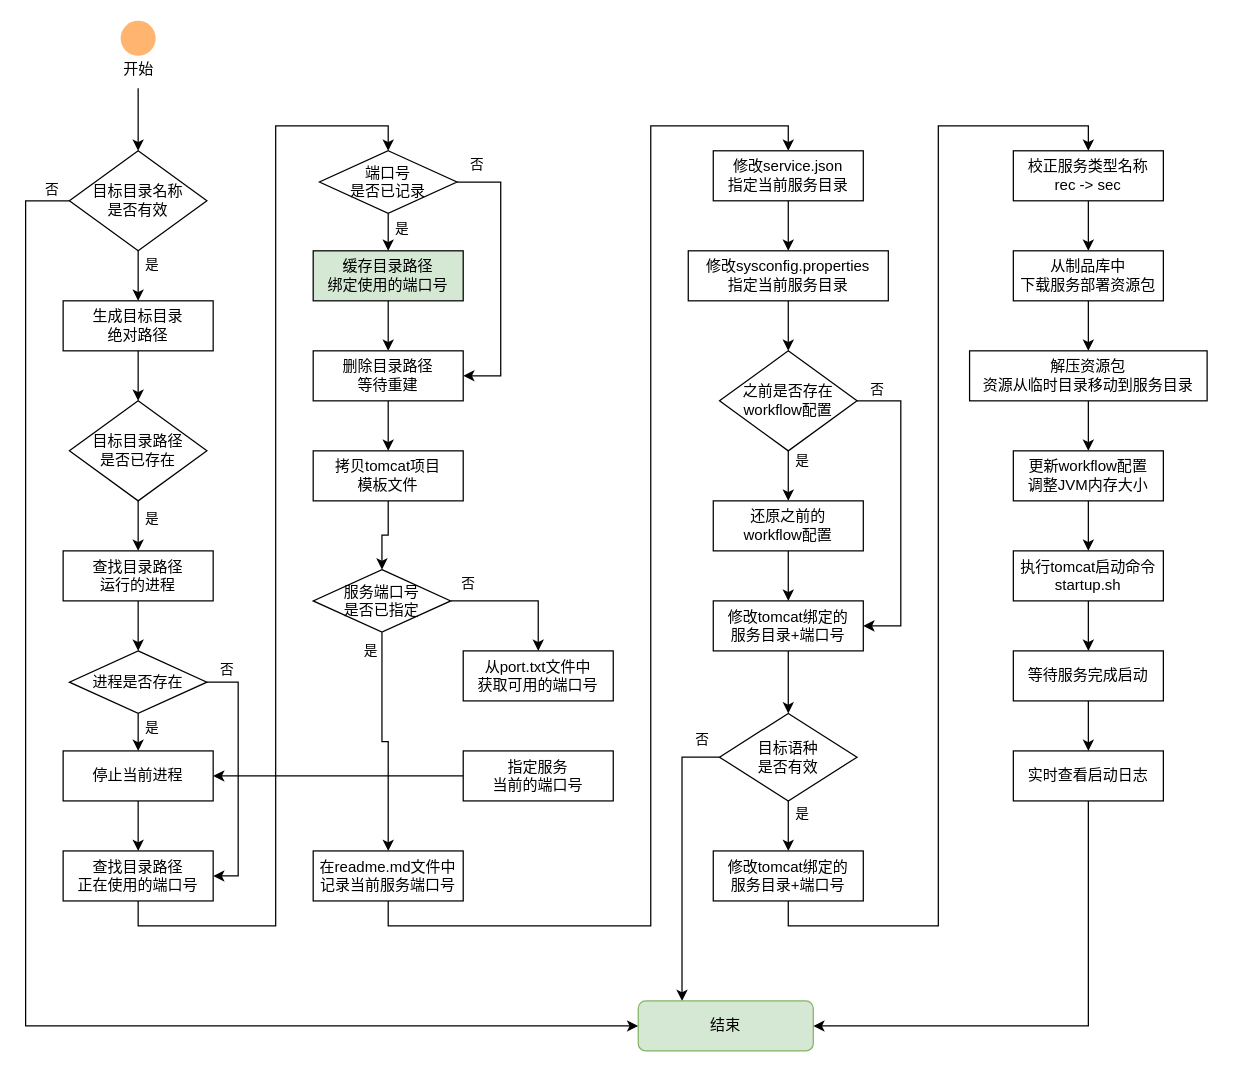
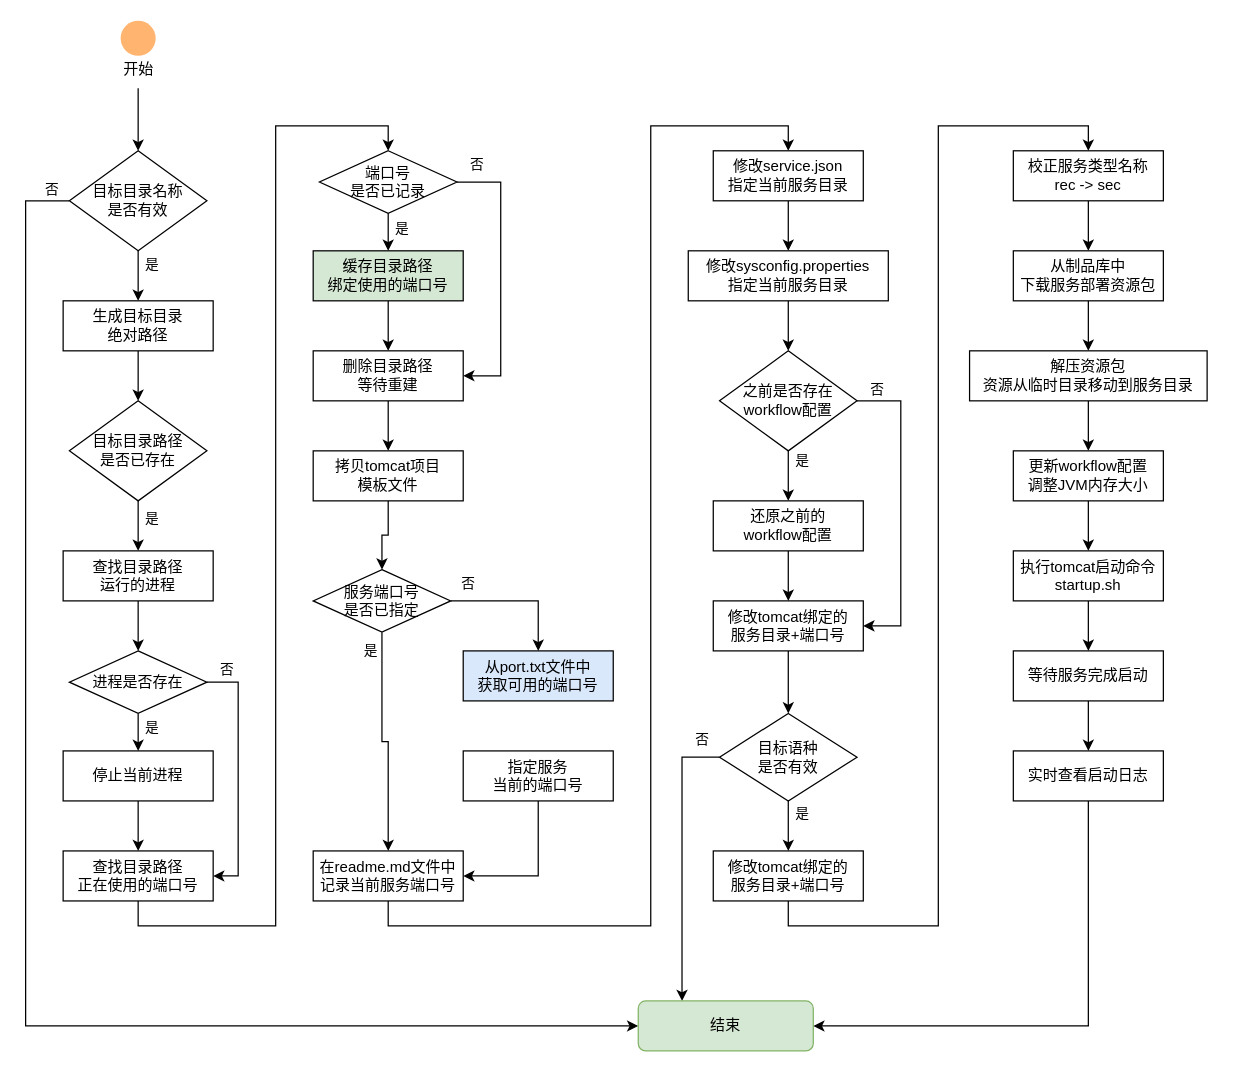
node "从port.txt文件中 获取可用的端口号": fillcolor #ffffff -> #dae8fc
edge "指定服务 当前的端口号" -> "停止当前进程": now "指定服务 当前的端口号" -> "在readme.md文件中 记录当前服务端口号"
